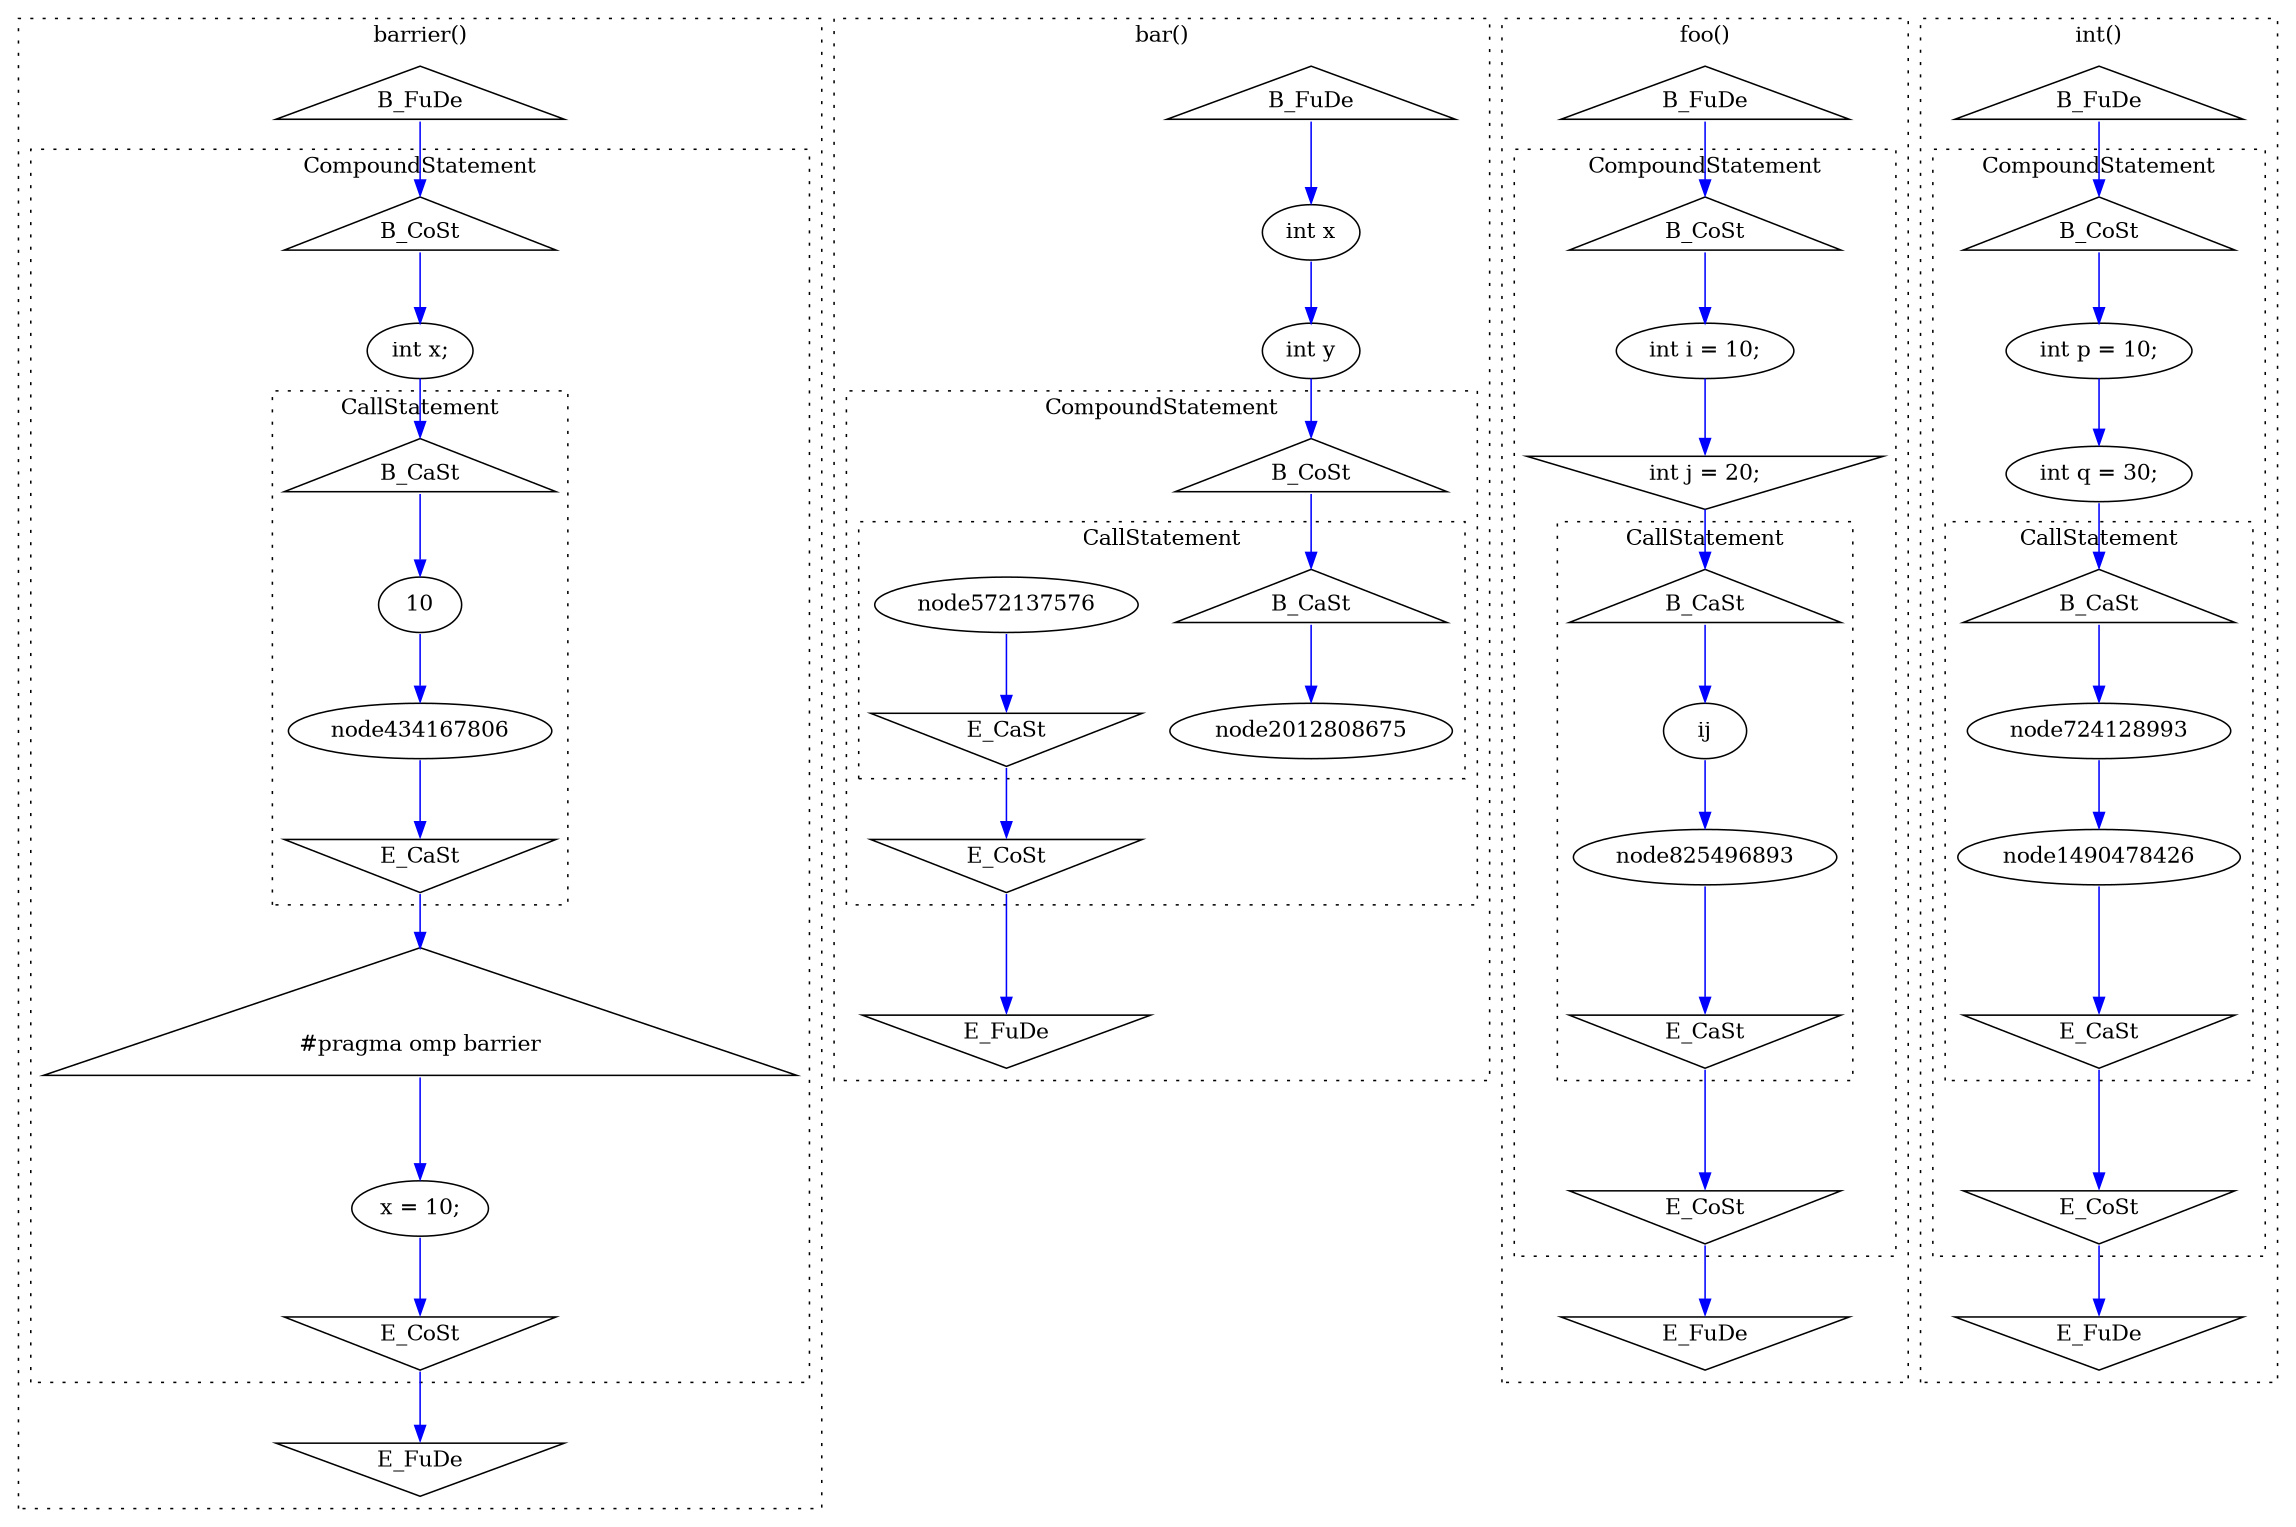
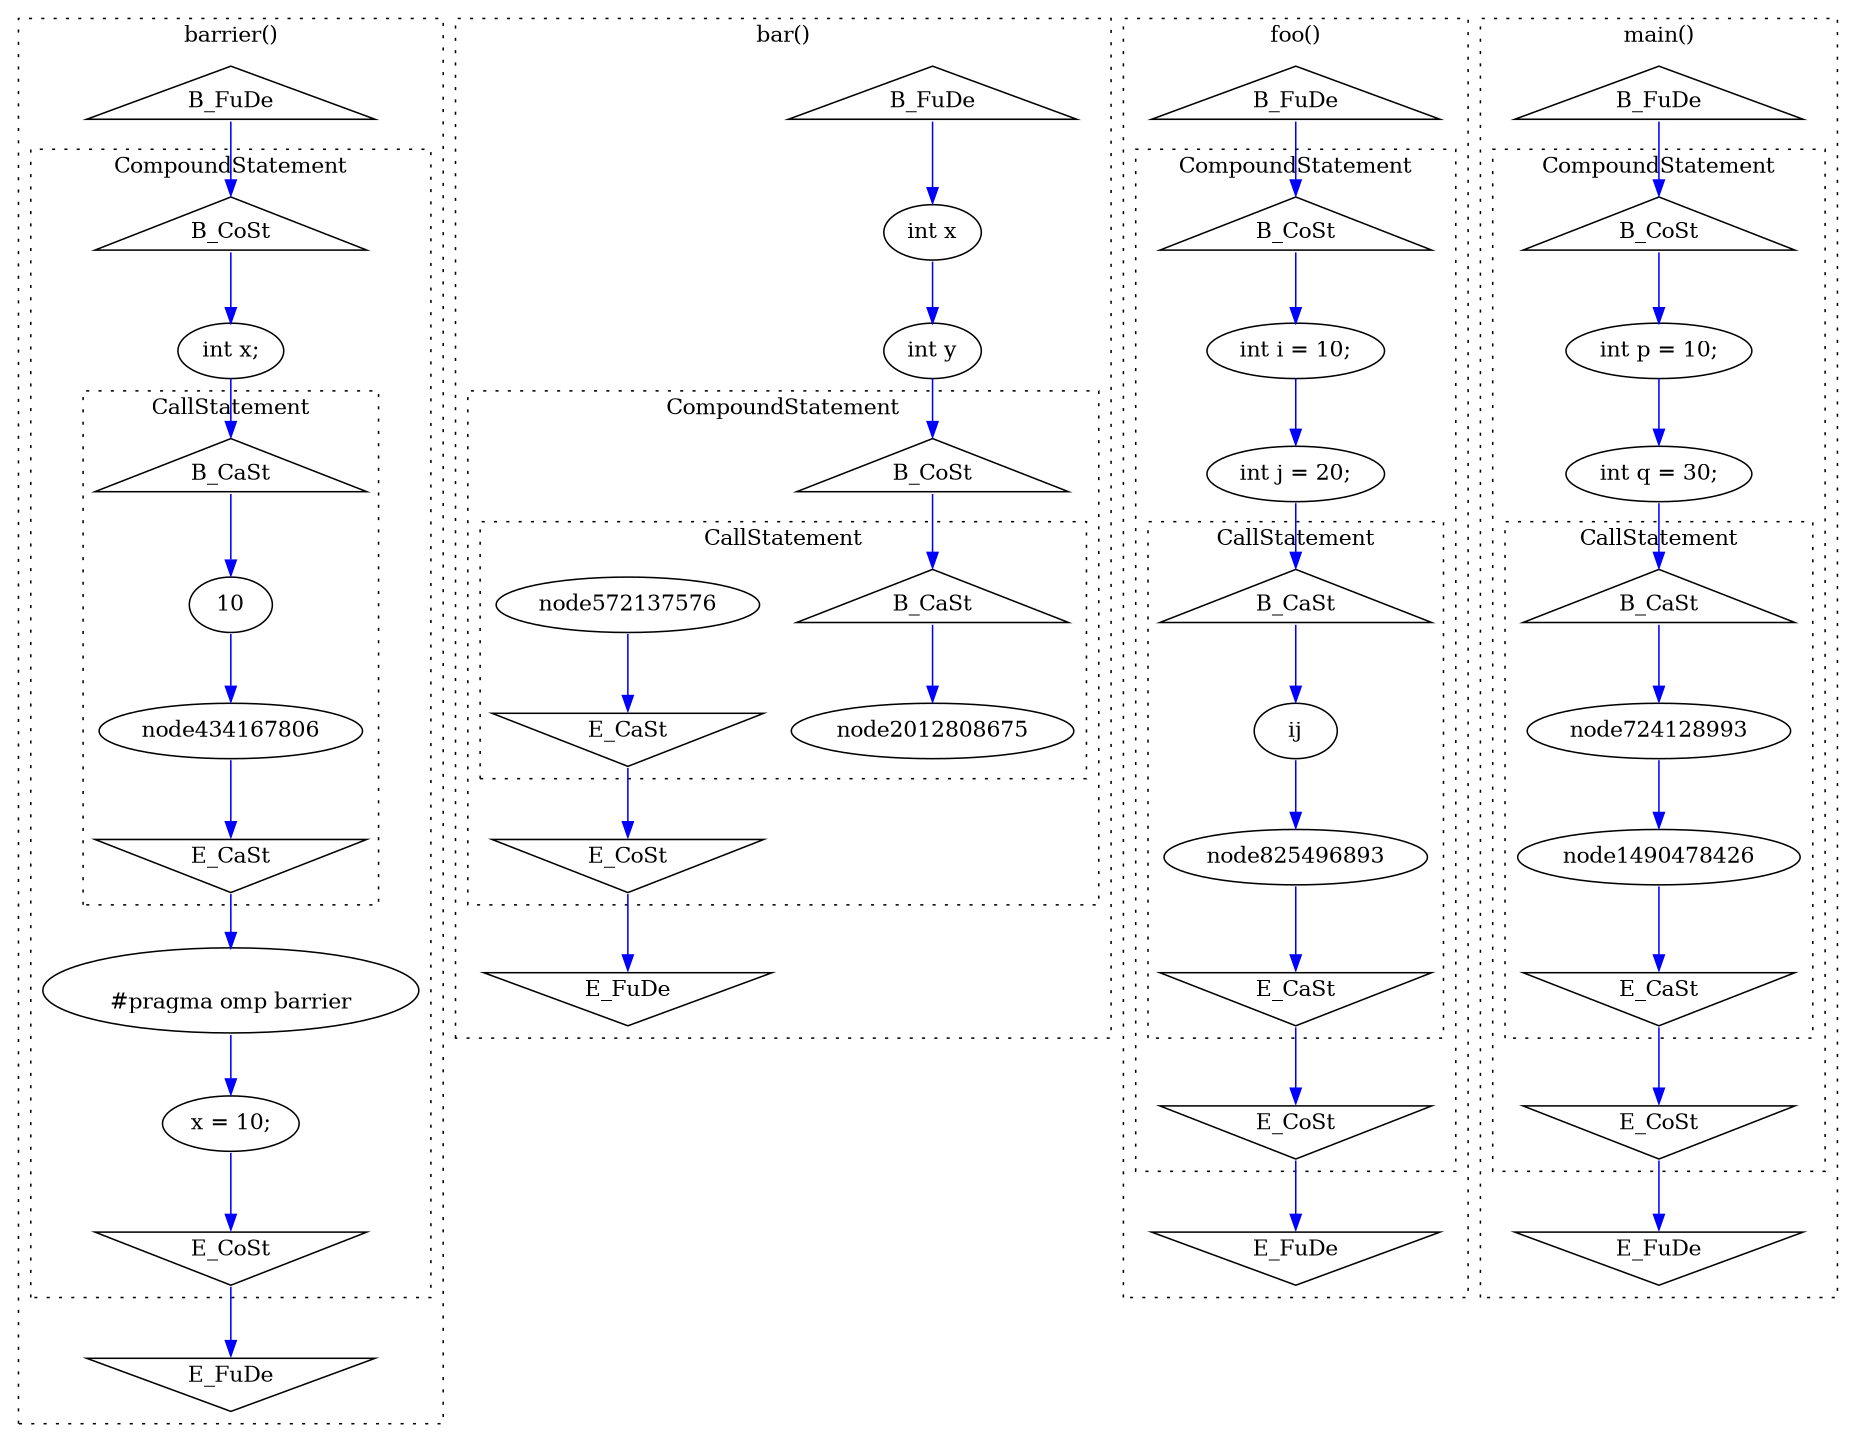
cluster "int()": label "int()" -> "main()"
node "int j = 20;": shape invtriangle -> ellipse
node "#pragma omp barrier": shape triangle -> ellipse
